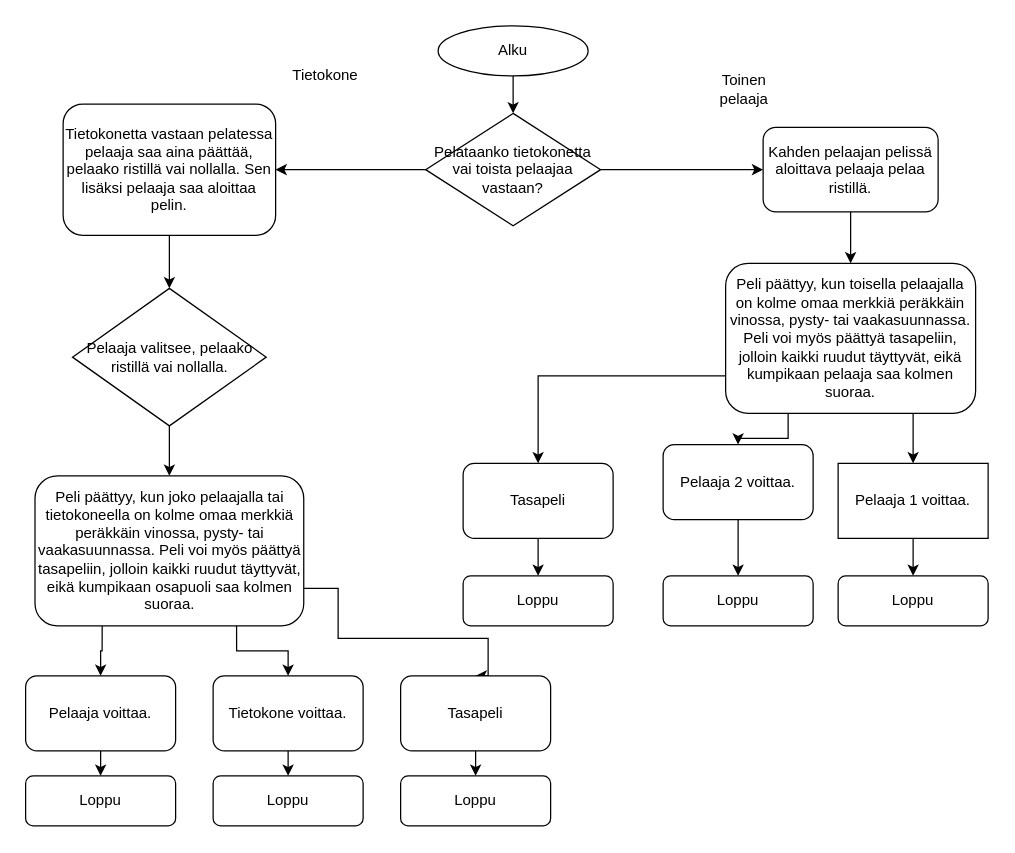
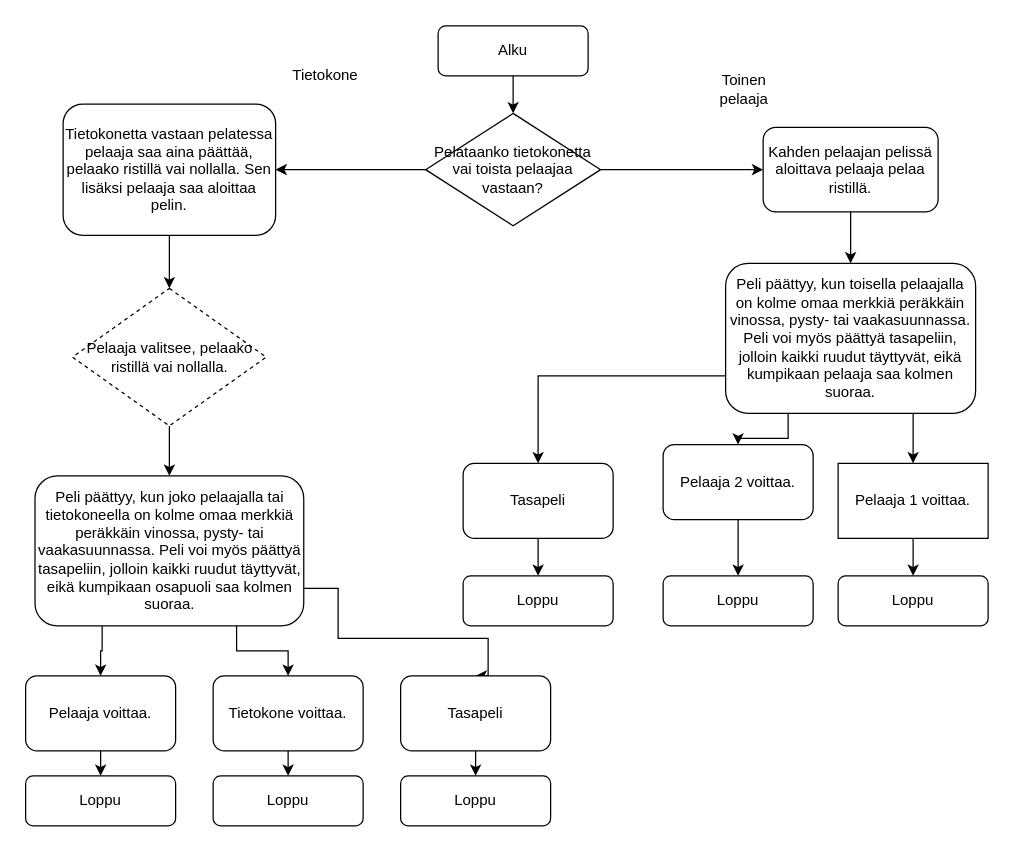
node "Alku": shape ellipse -> rounded rectangle
node "Pelaaja valitsee, pelaako ristillä vai nollalla.": style solid -> dashed
